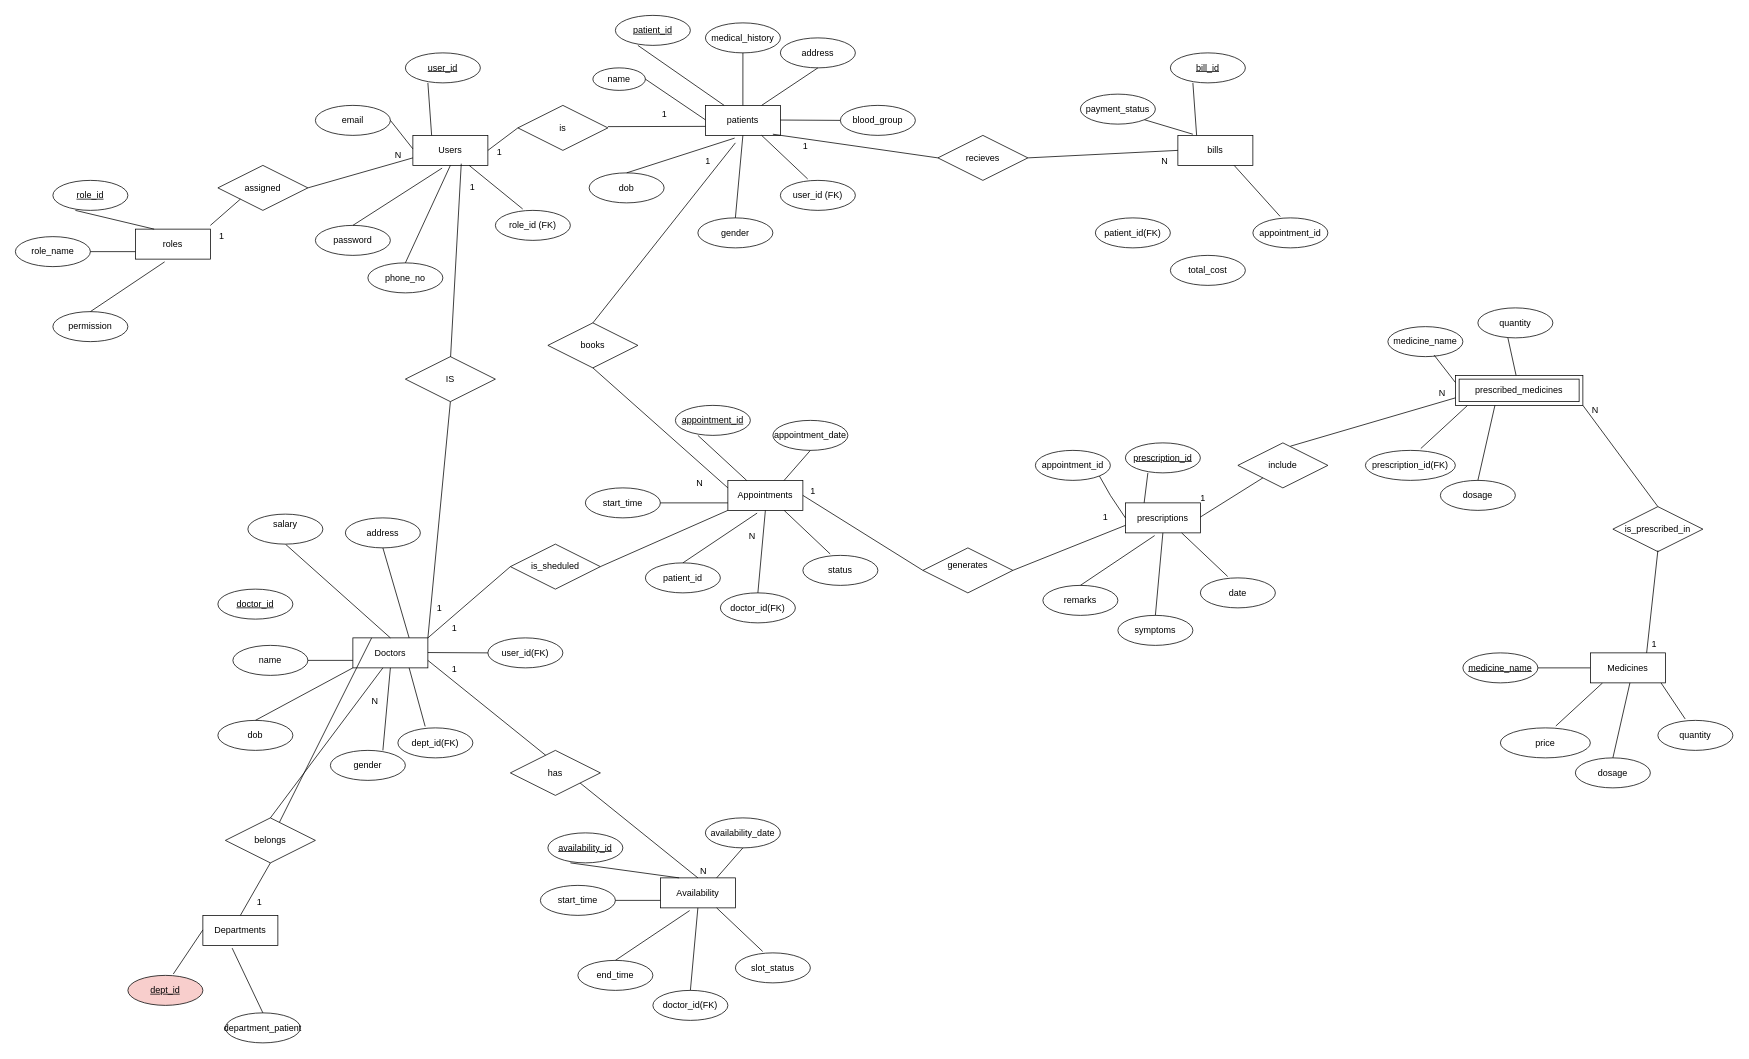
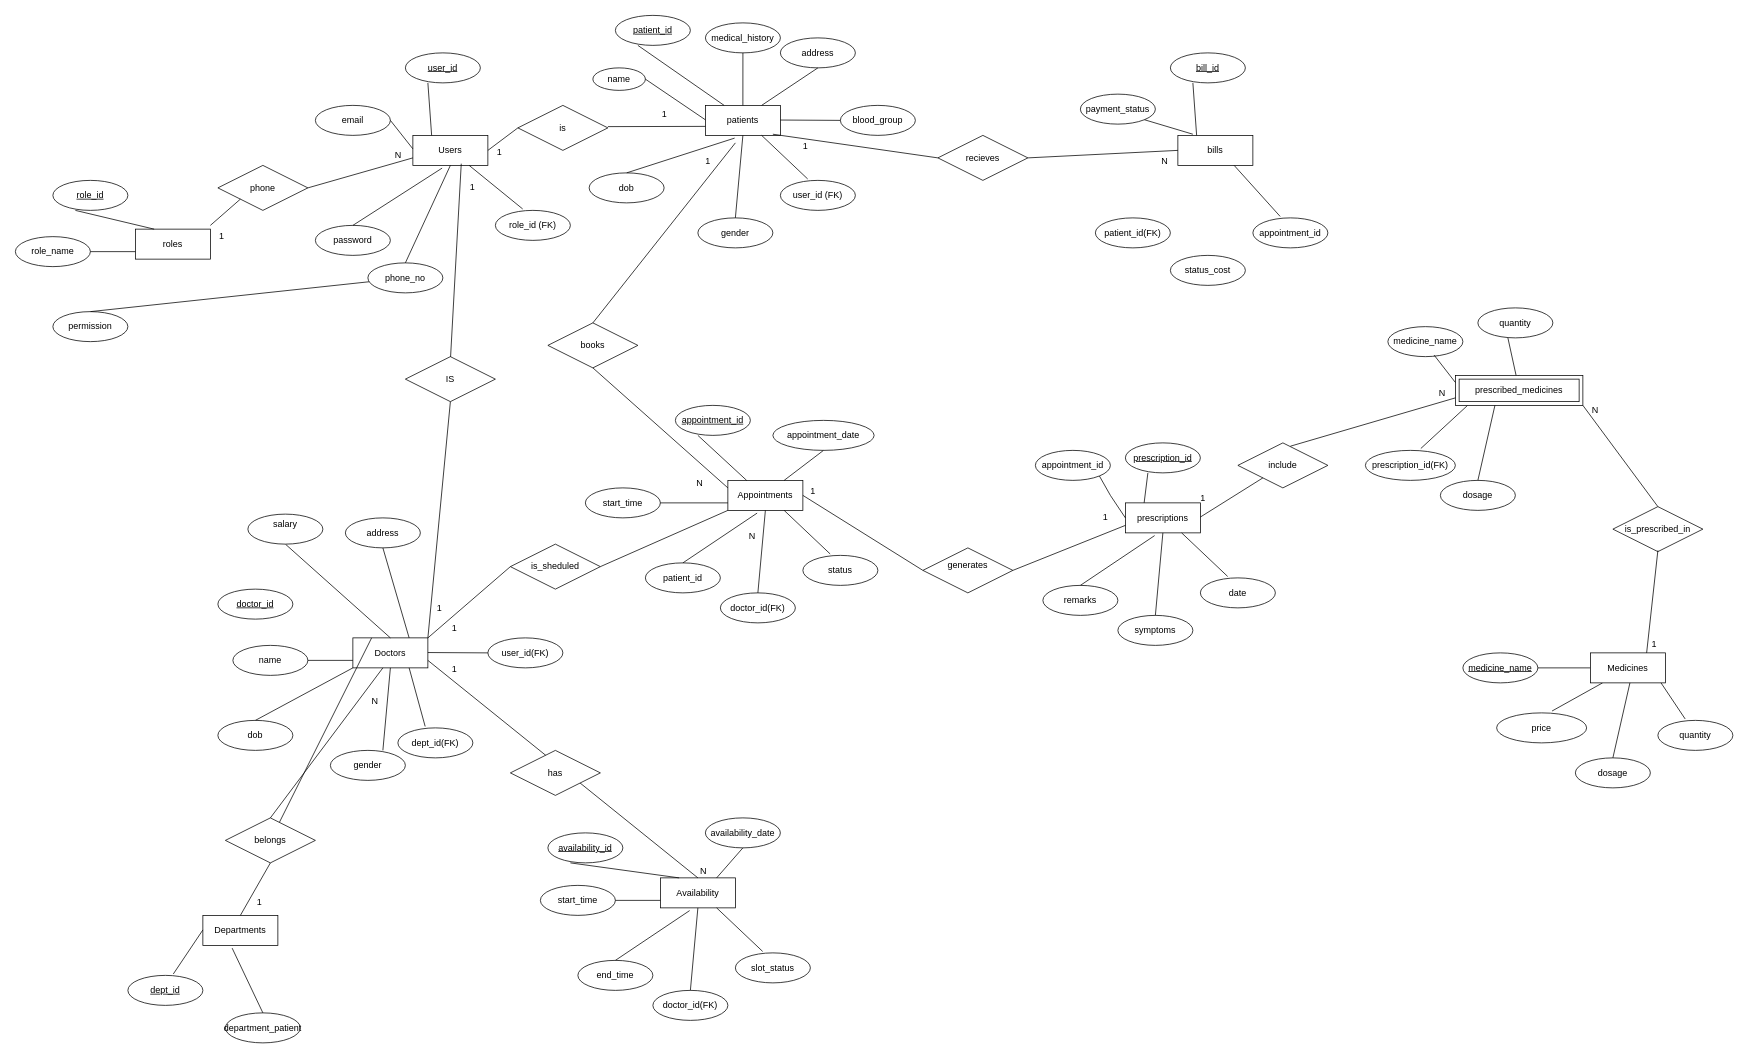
node "assigned": label "assigned" -> "phone"
node "total_cost": label "total_cost" -> "status_cost"
edge "roles" -- "permission": now "phone_no" -- "permission"
node "appointment_date": size 75x30 -> 101x30
node "price": moved (1545, 743) -> (1542, 728)
node "dept_id": fillcolor #f8cecc -> #ffffff
